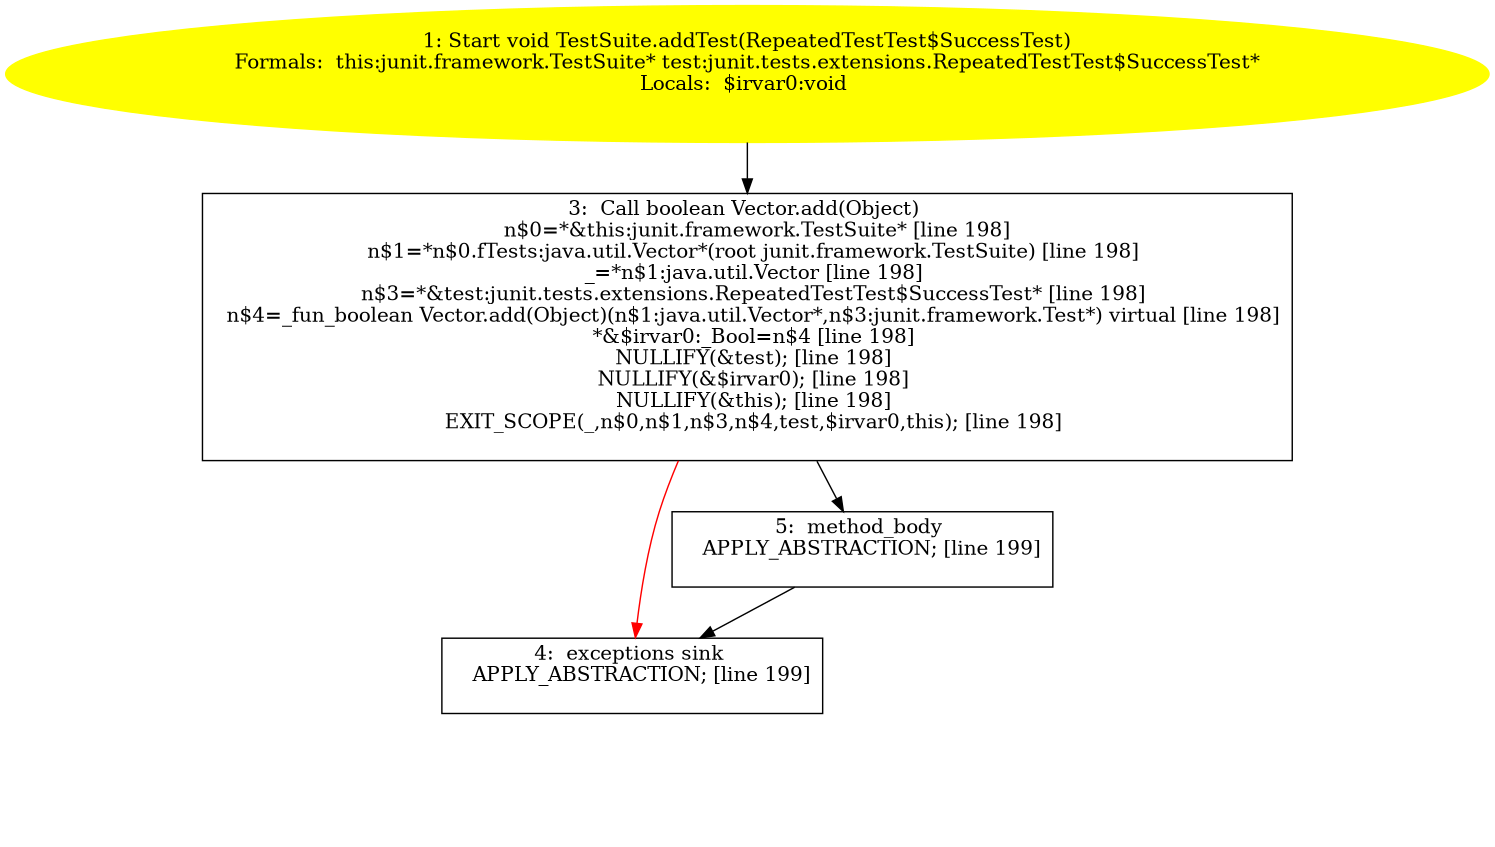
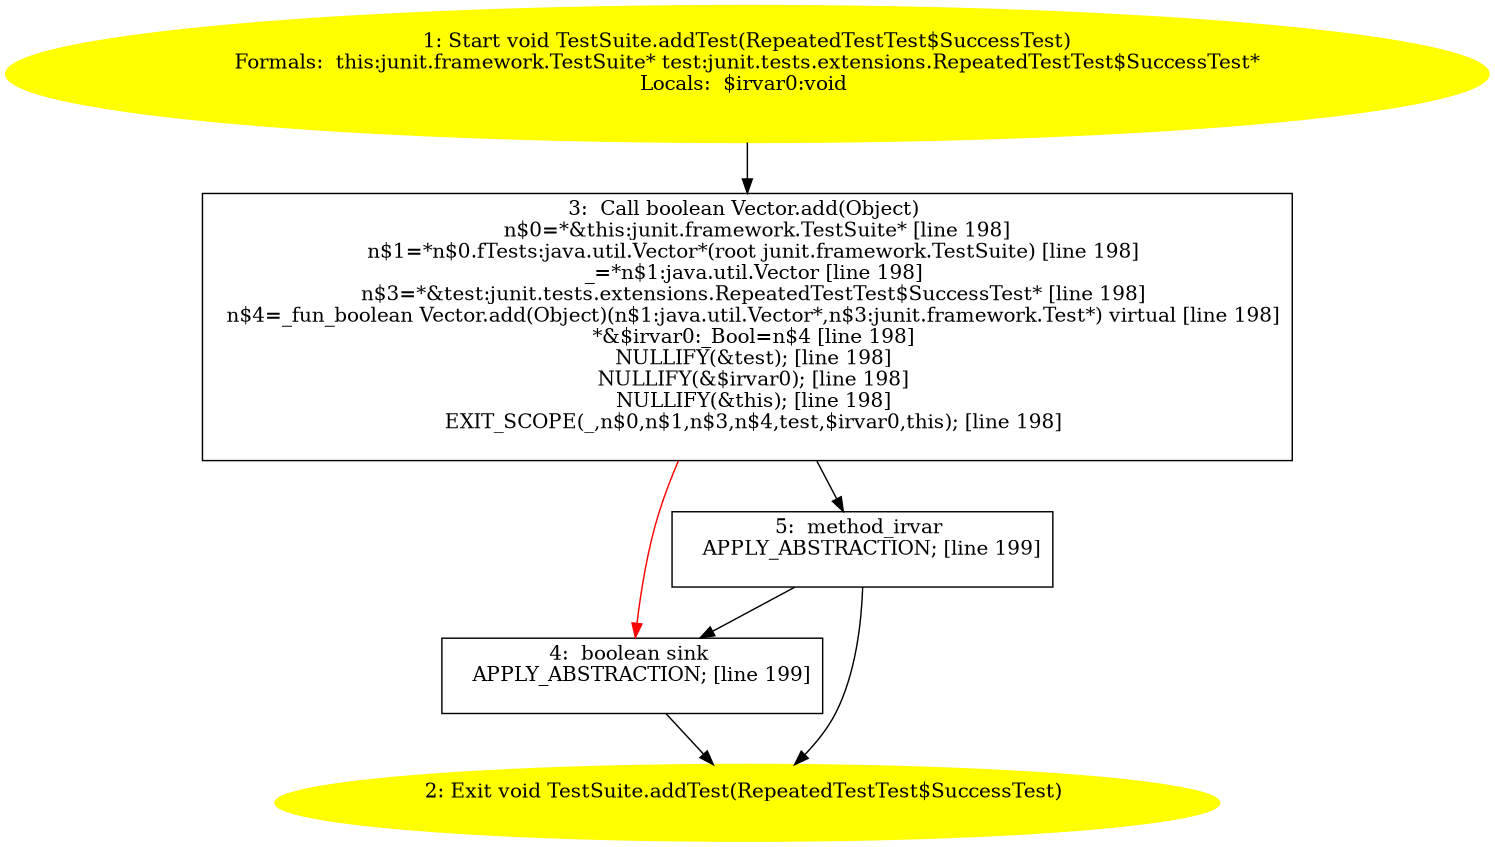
node "5:  method_body APPLY_ABSTRACTION; [line 199]": label "5:  method_body APPLY_ABSTRACTION; [line 199]" -> "5:  method_irvar APPLY_ABSTRACTION; [line 199]"
node "4:  exceptions sink APPLY_ABSTRACTION; [line 199]": label "4:  exceptions sink APPLY_ABSTRACTION; [line 199]" -> "4:  boolean sink APPLY_ABSTRACTION; [line 199]"
node "2: Exit void TestSuite.addTest(RepeatedTestTest$SuccessTest)": added
